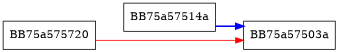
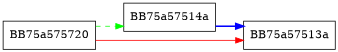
edge "BB75a575720" -> "BB75a57514a": added
node "BB75a57503a": label "BB75a57503a" -> "BB75a57513a"
